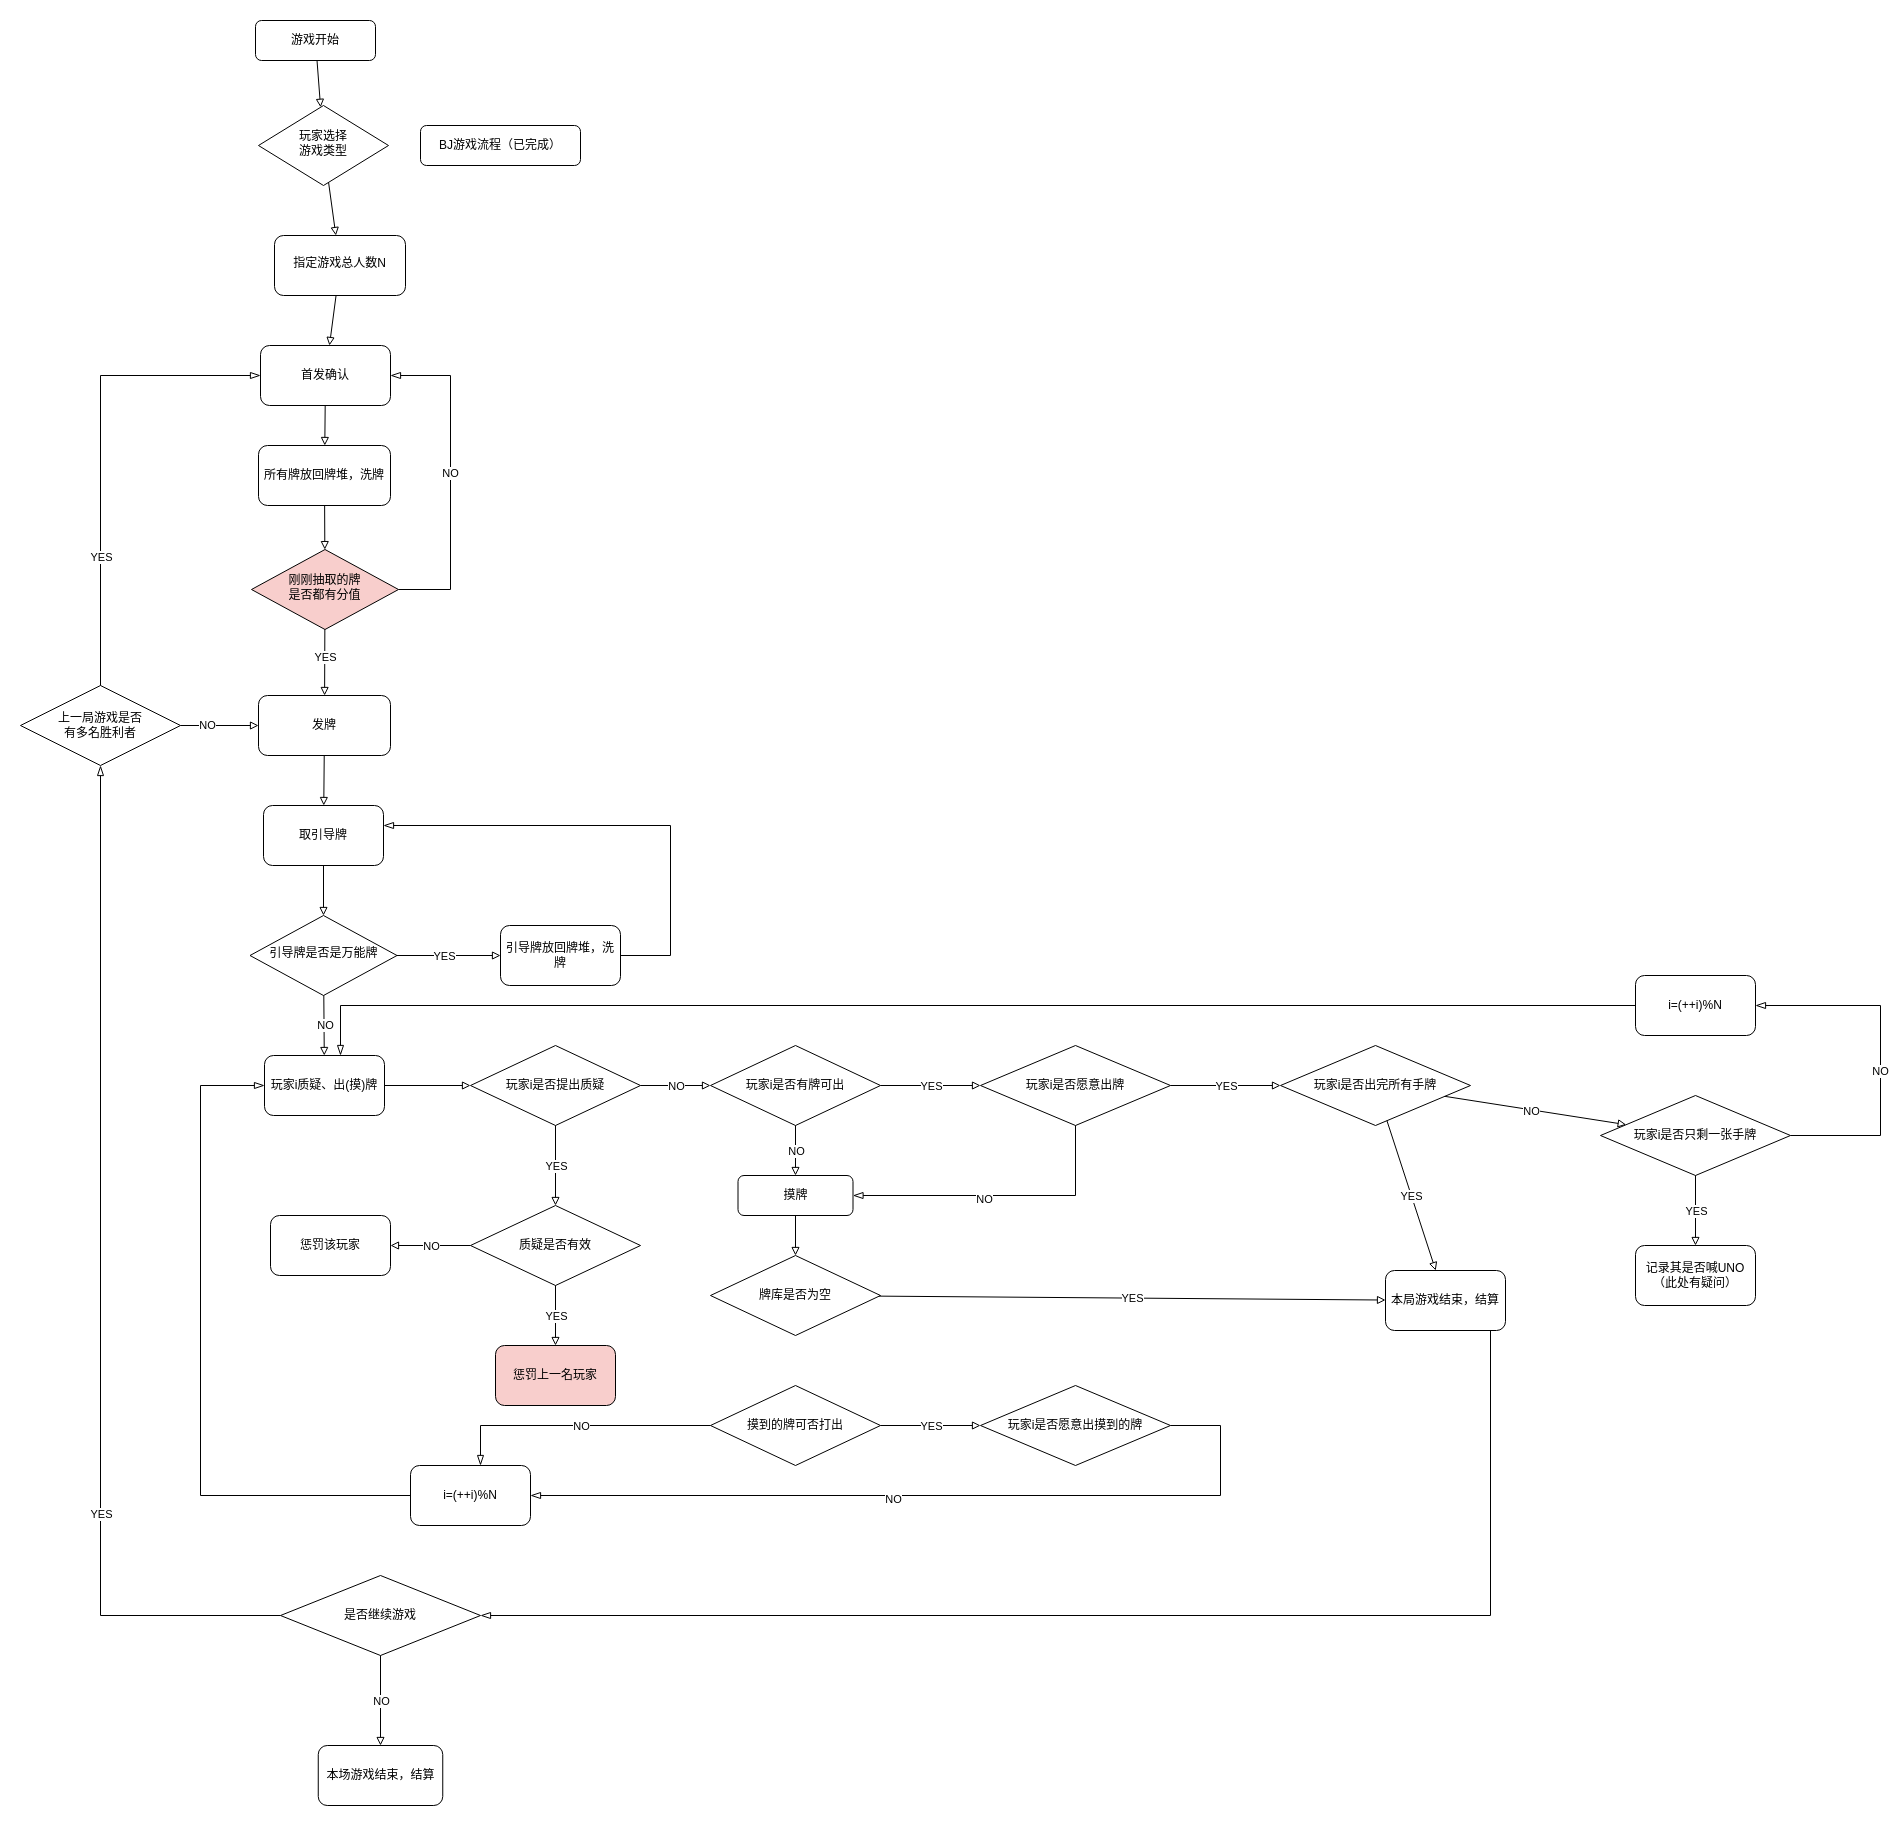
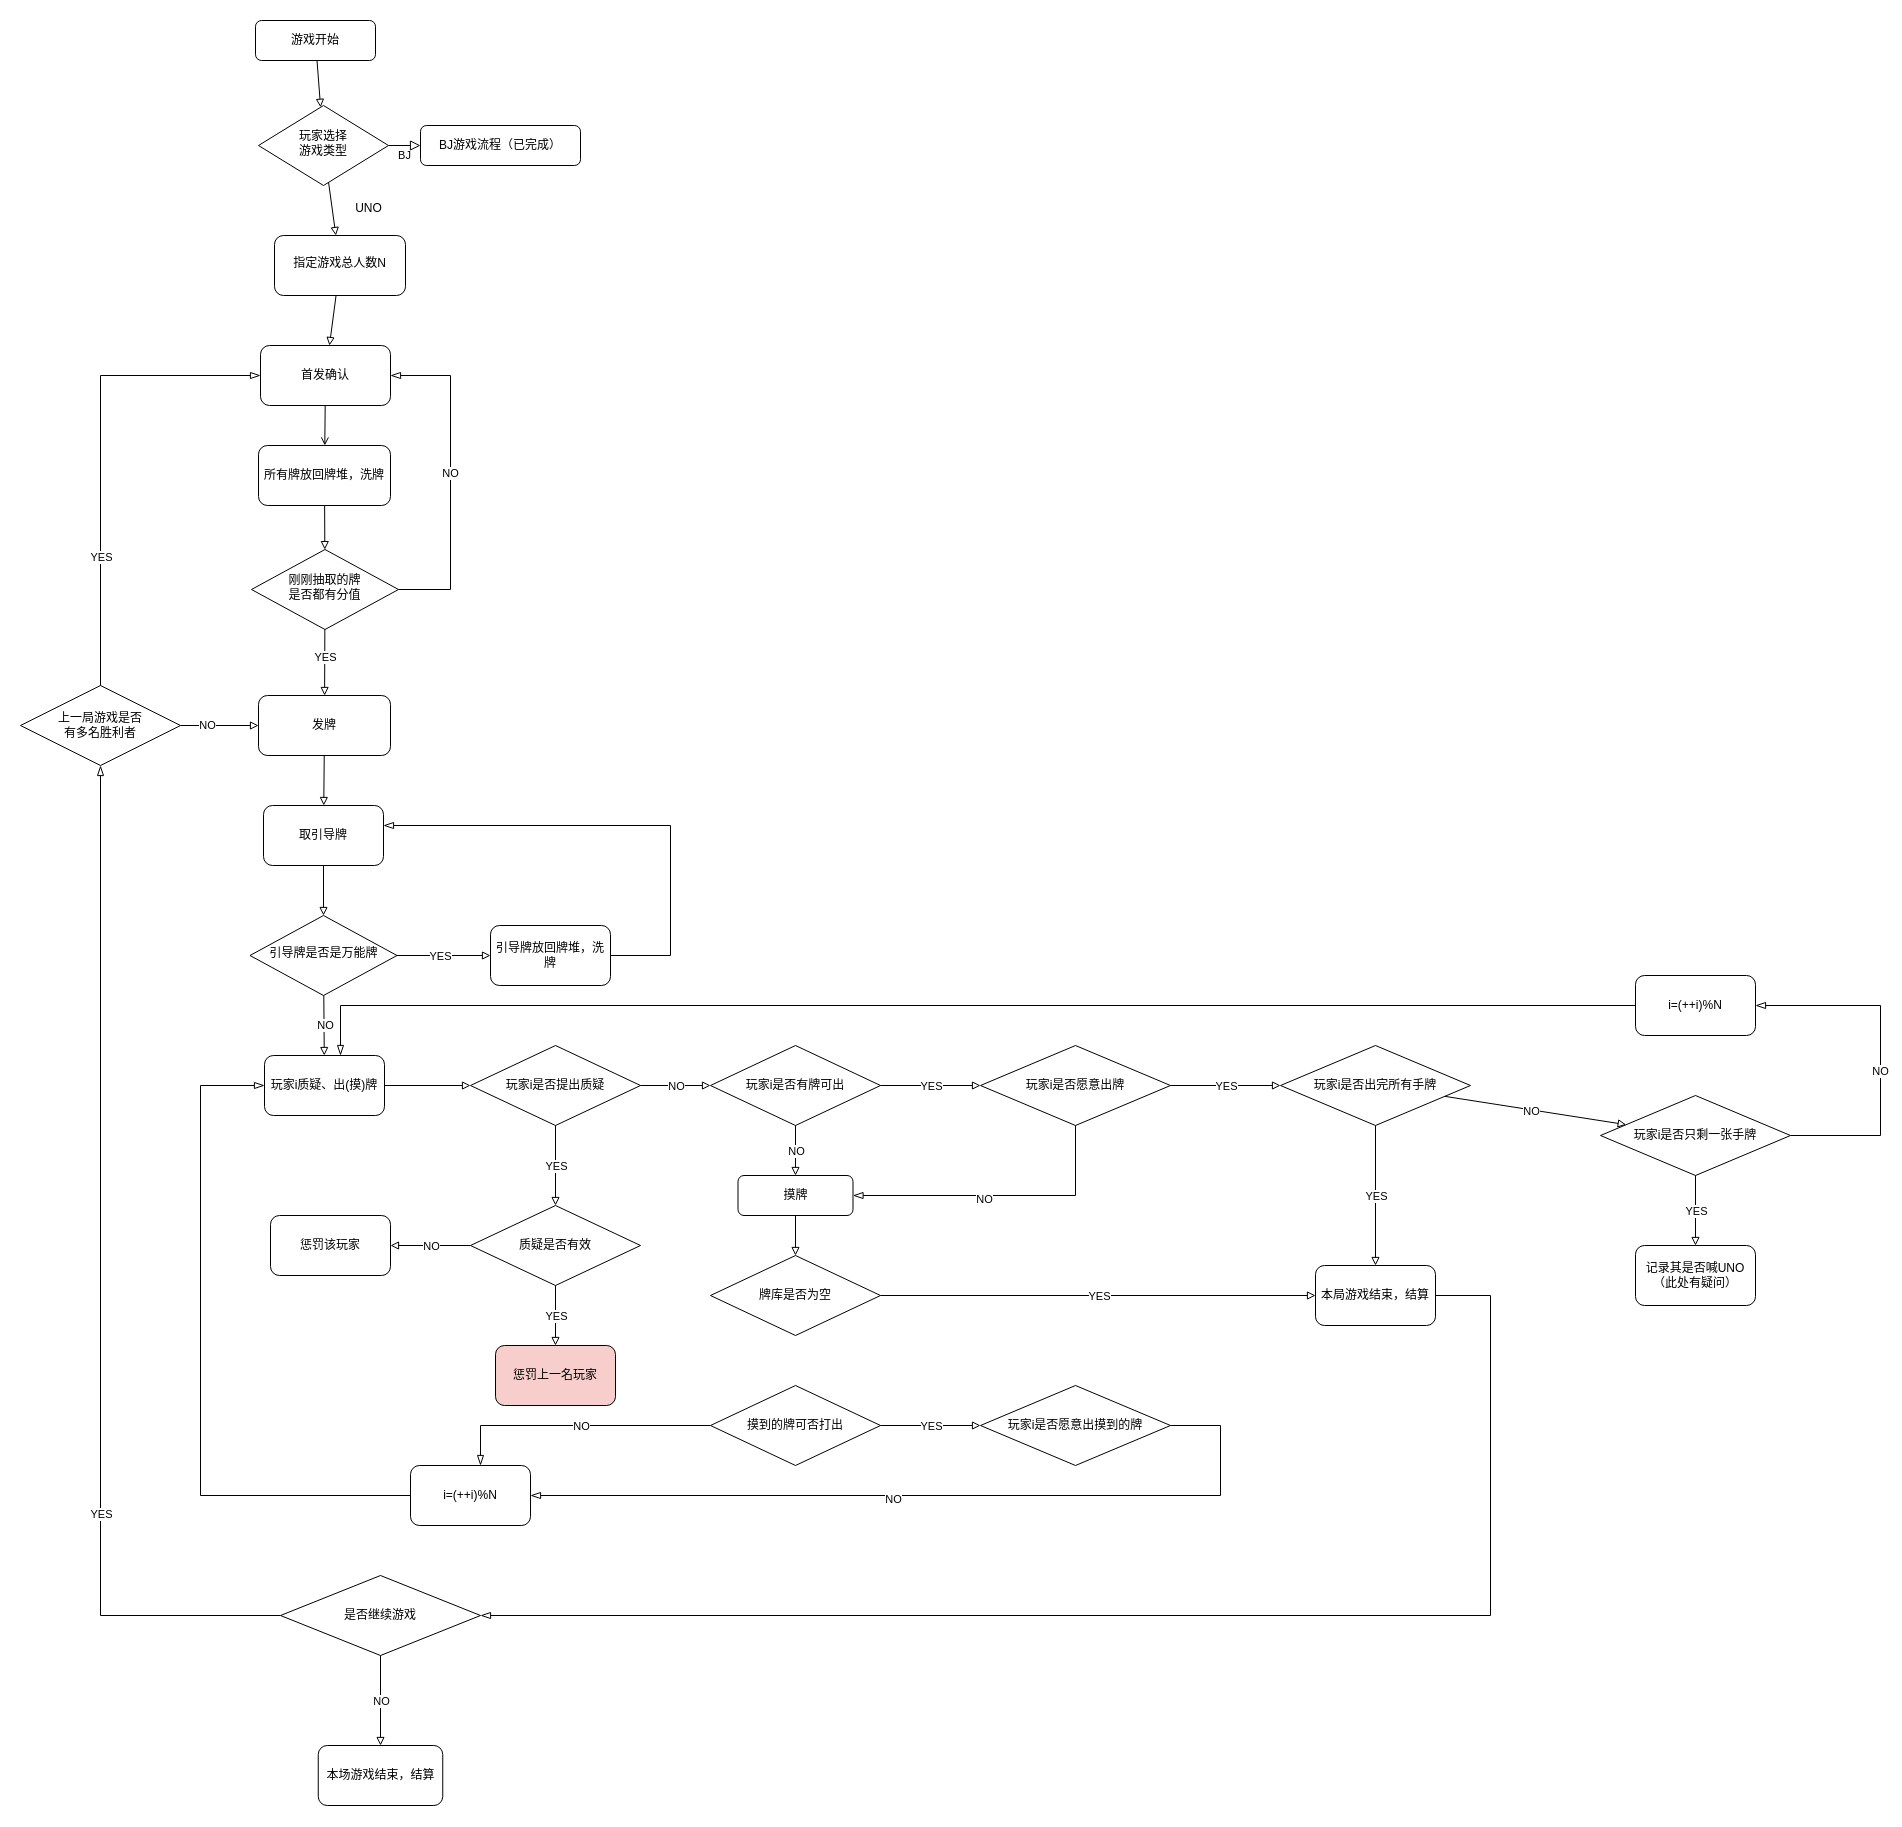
edge "玩家选择 游戏类型" -> "BJ游戏流程（已完成）": added, label "BJ"
node "UNO": added
edge "首发确认" -> "所有牌放回牌堆，洗牌": arrowhead block -> open
node "刚刚抽取的牌 是否都有分值": fillcolor #f8cecc -> #ffffff
node "引导牌放回牌堆，洗牌": moved (561, 956) -> (551, 956)
node "本局游戏结束，结算": moved (1446, 1301) -> (1376, 1296)
